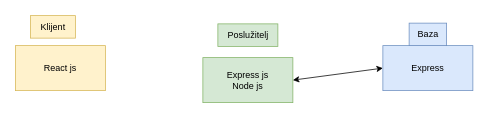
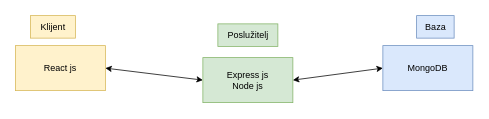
node "Baza": moved (428, 34) -> (435, 27)
node "Express": label "Express" -> "MongoDB"
edge "React js" -- "Express js Node js": added
